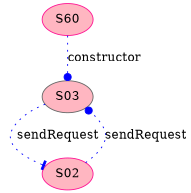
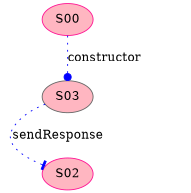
node "S60": label "S60" -> "S00"
edge "S03" -> "S02": label "sendRequest" -> "sendResponse"
edge "S02" -> "S03": removed, label "sendRequest"
